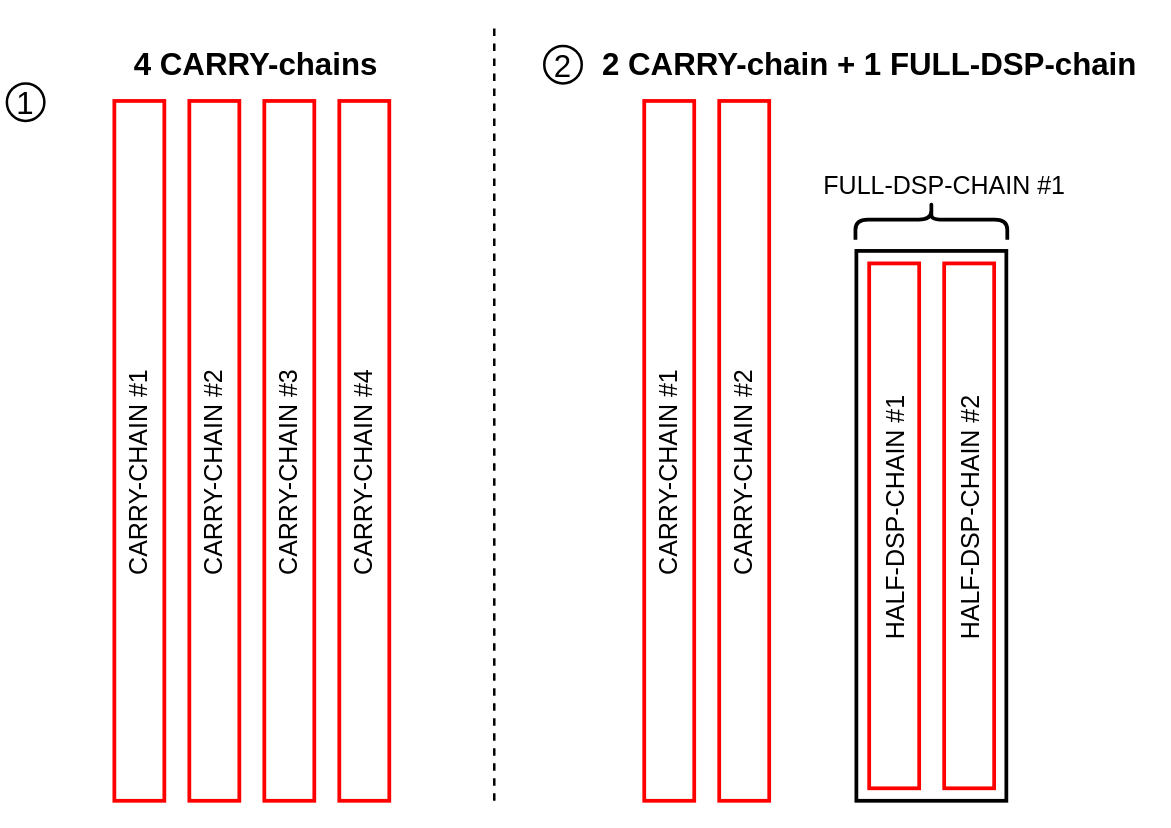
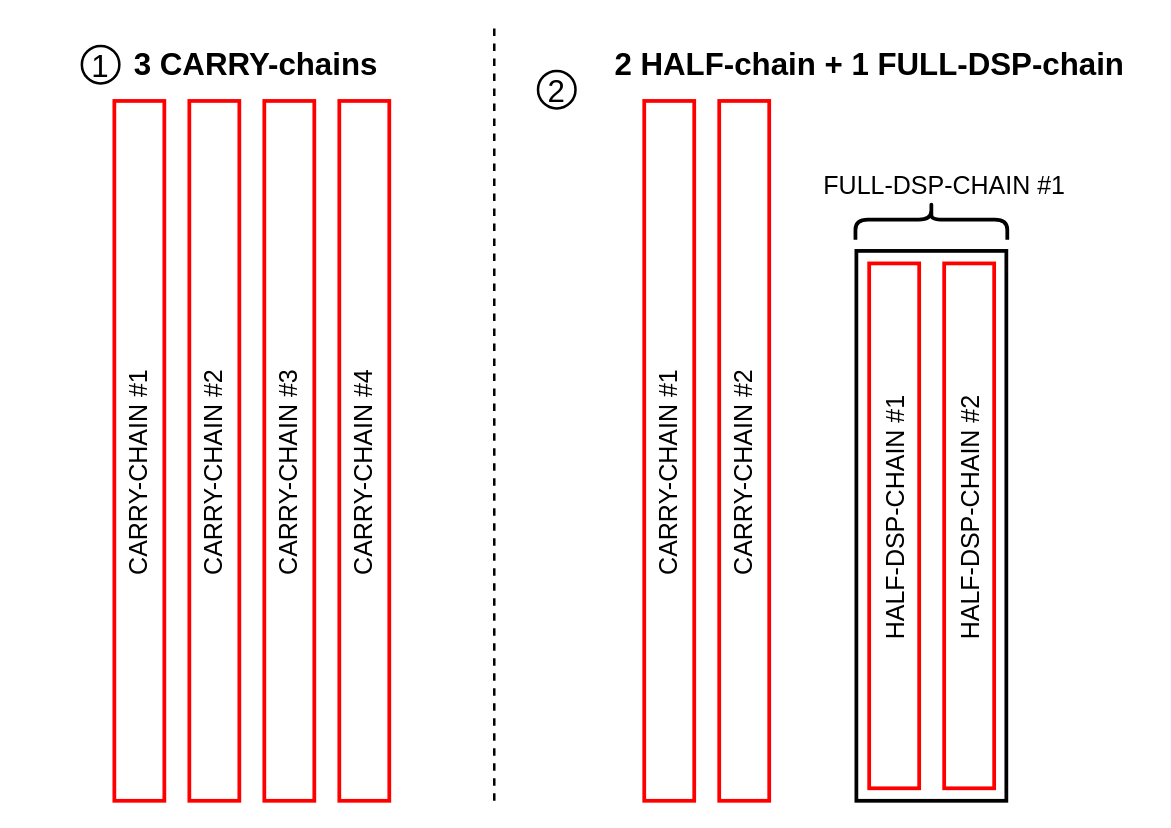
node "4 CARRY-chains": label "4 CARRY-chains" -> "3 CARRY-chains"
node "2 CARRY-chain + 1 FULL-DSP-chain": label "2 CARRY-chain + 1 FULL-DSP-chain" -> "2 HALF-chain + 1 FULL-DSP-chain"
node "2": moved (563, 64) -> (557, 89)
node "1": moved (26, 102) -> (101, 64)
